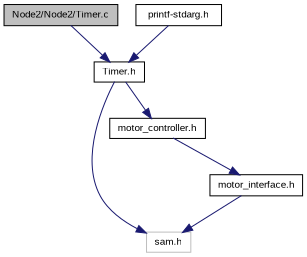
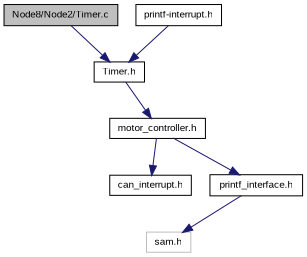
node "Node2/Node2/Timer.c": label "Node2/Node2/Timer.c" -> "Node8/Node2/Timer.c"
node "printf-stdarg.h": label "printf-stdarg.h" -> "printf-interrupt.h"
edge "Timer.h" -> "sam.h": removed
node "can_interrupt.h": added
node "motor_interface.h": label "motor_interface.h" -> "printf_interface.h"
